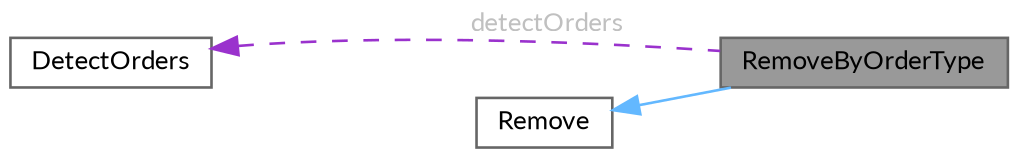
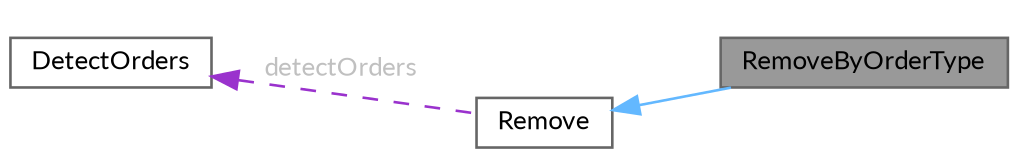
edge "RemoveByOrderType" -> "DetectOrders": now "Remove" -> "DetectOrders"
